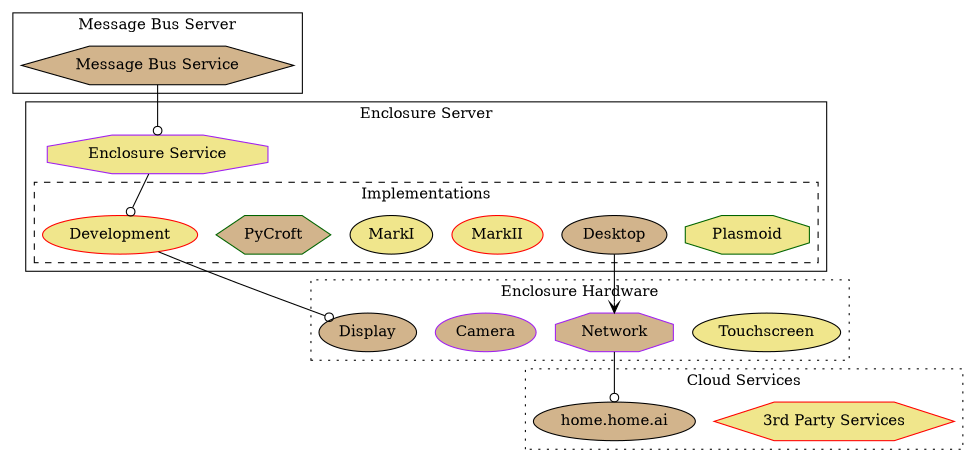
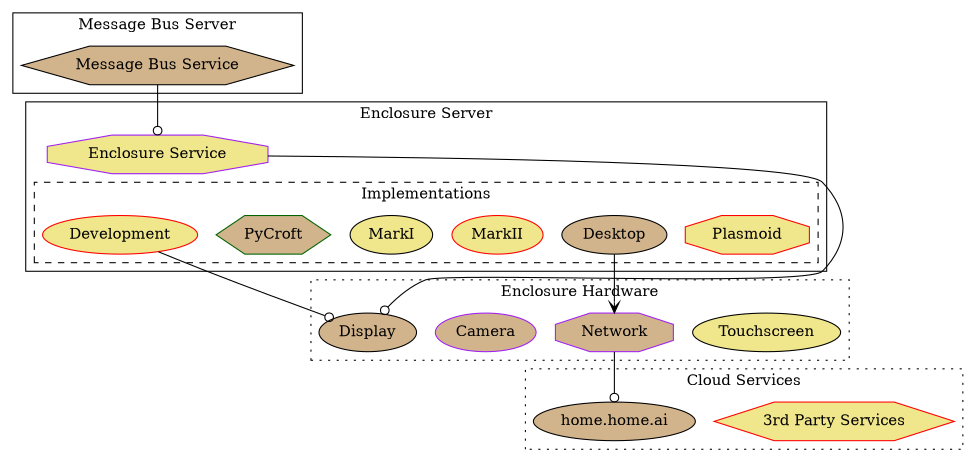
edge "Enclosure Service" -> "Development": now "Enclosure Service" -> "Display"
node "Plasmoid": color darkgreen -> red
